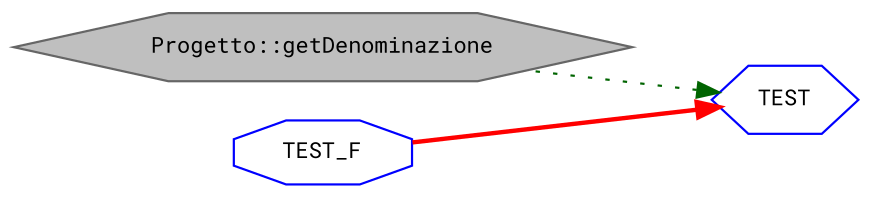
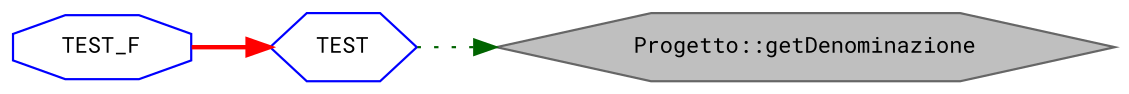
edge "Progetto::getDenominazione" -> "TEST": reversed
